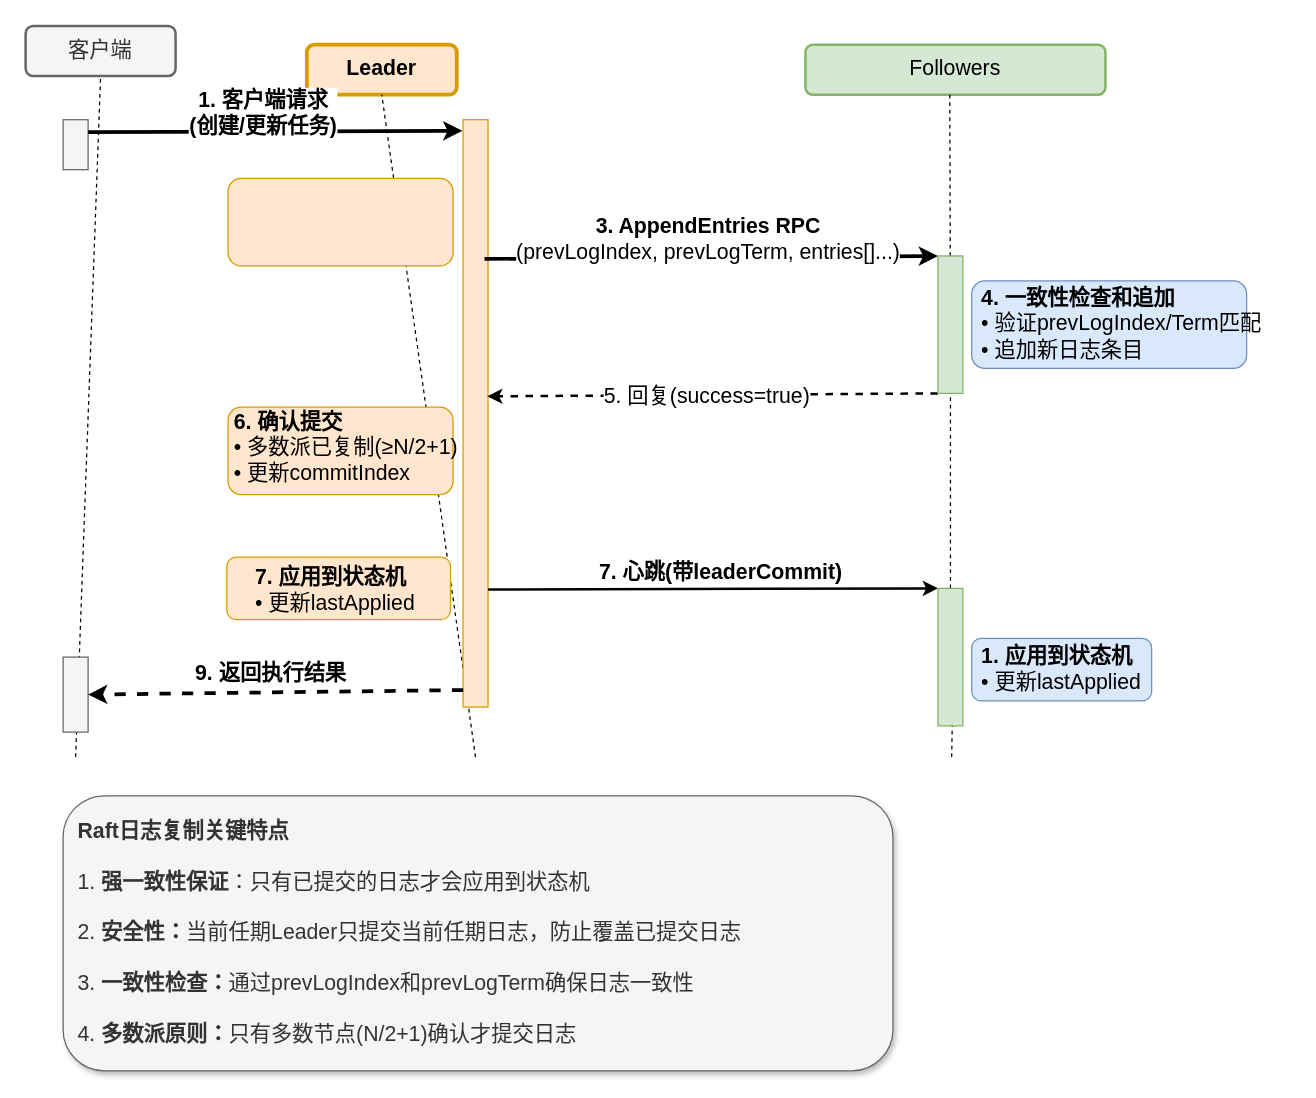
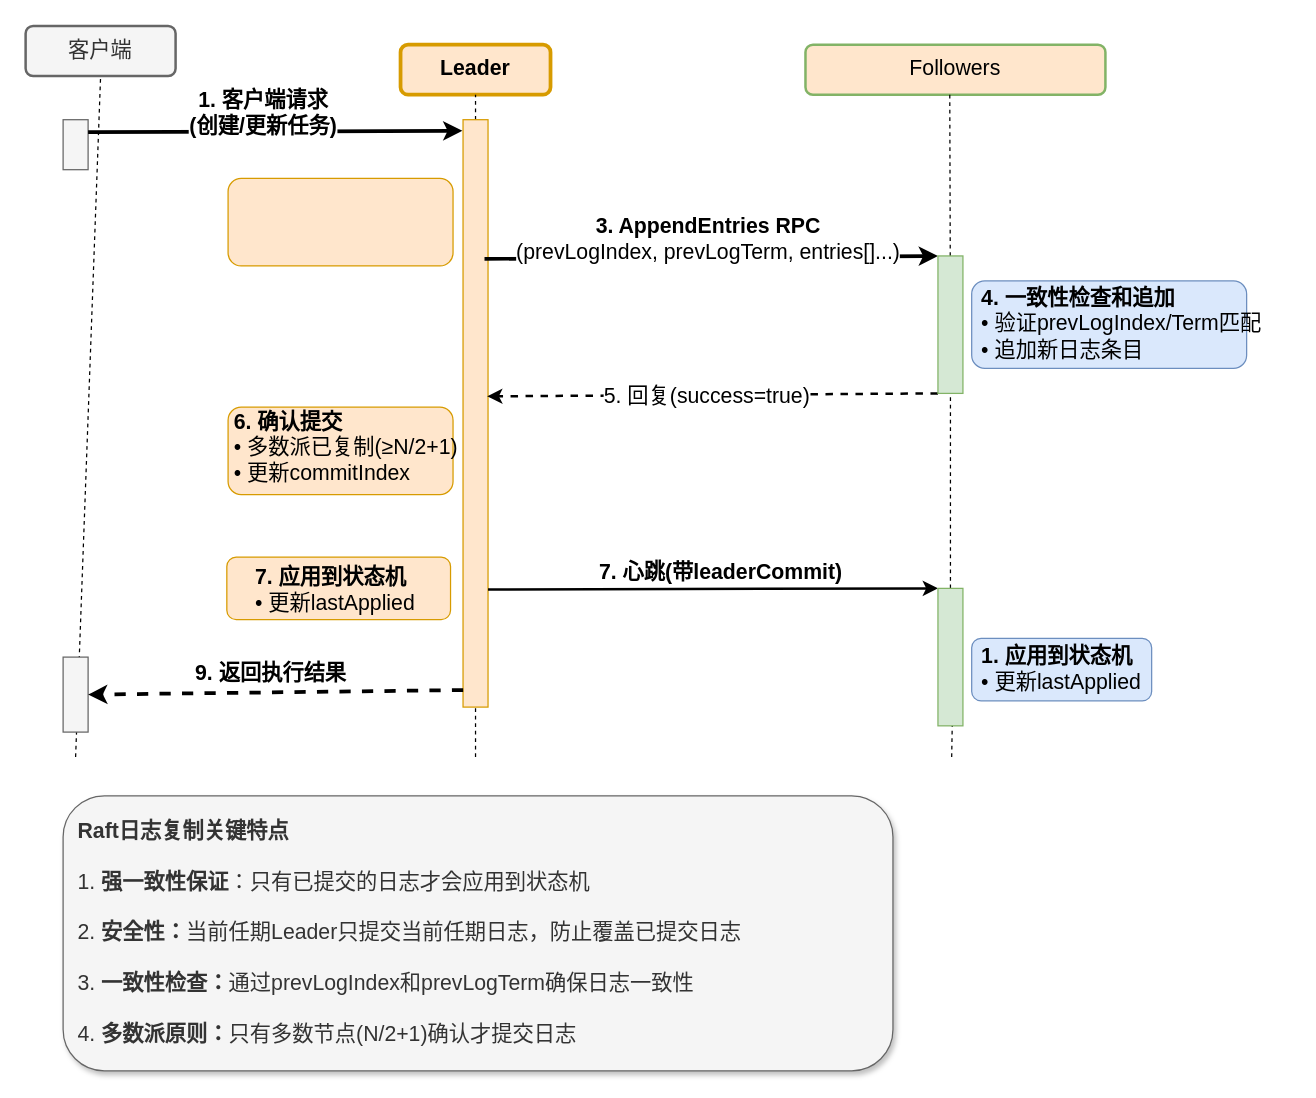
node "Leader": moved (382, 69) -> (476, 69)
node "Followers": fillcolor #d5e8d4 -> #ffe6cc
